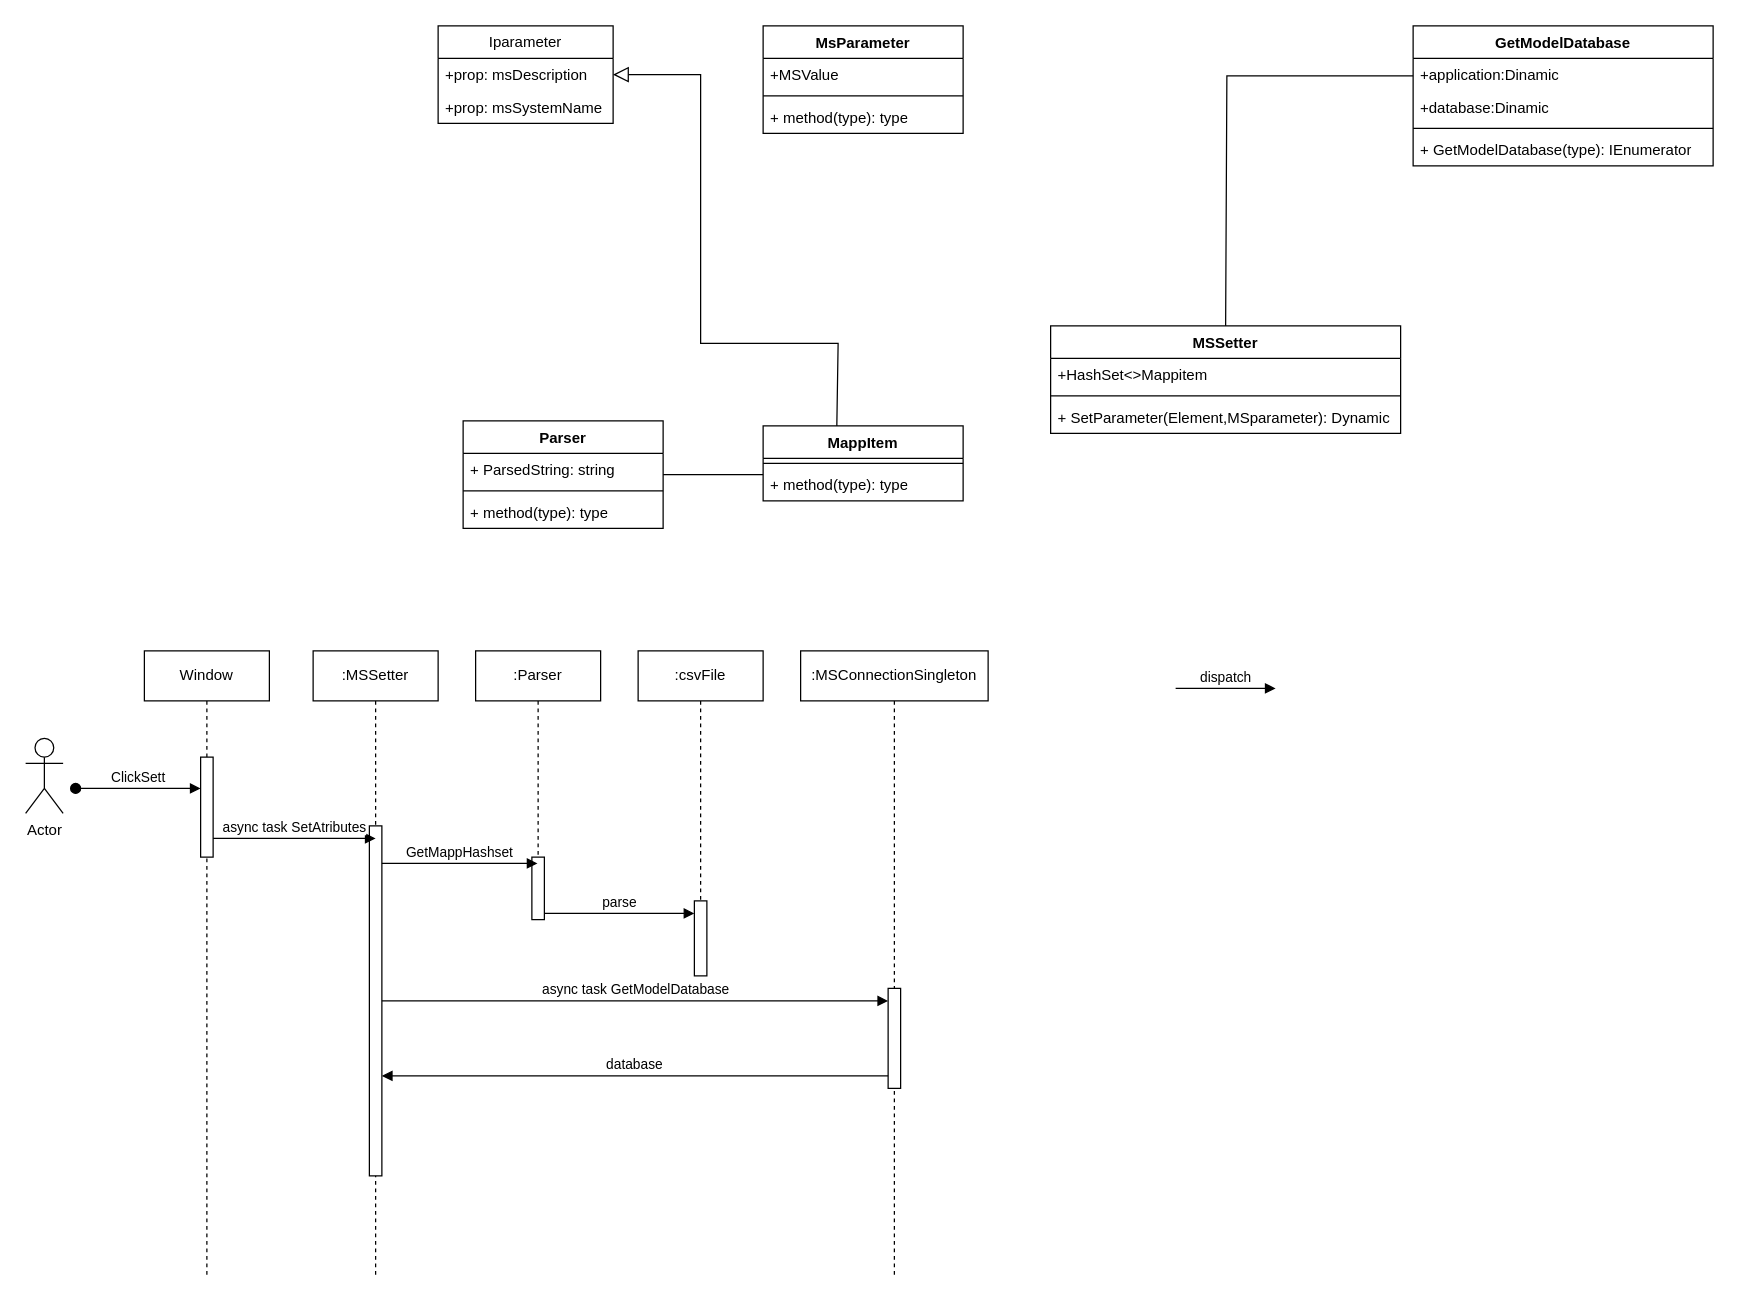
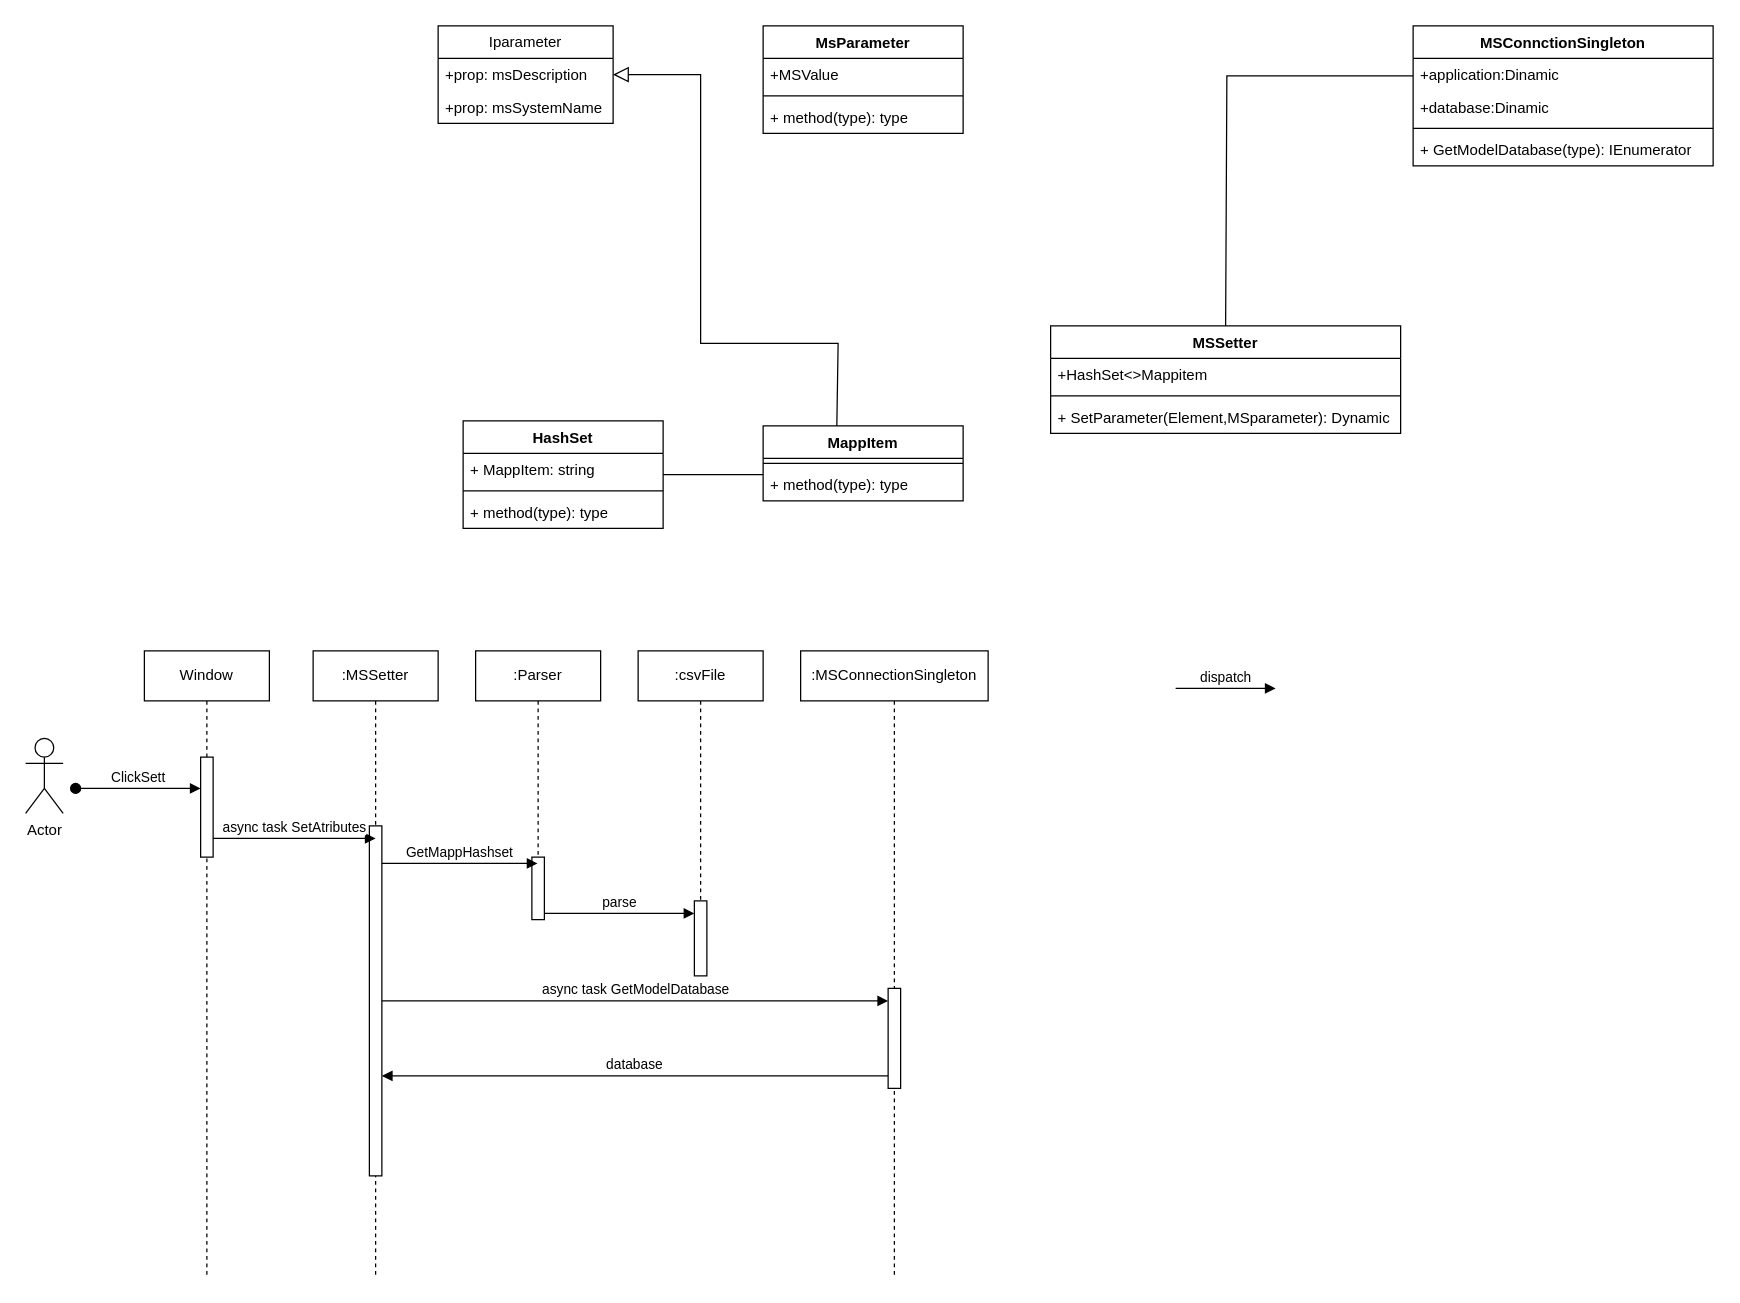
node "GetModelDatabase": label "GetModelDatabase" -> "MSConnctionSingleton"
node "Parser": label "Parser" -> "HashSet"
node "+ ParsedString: string": label "+ ParsedString: string" -> "+ MappItem: string"
